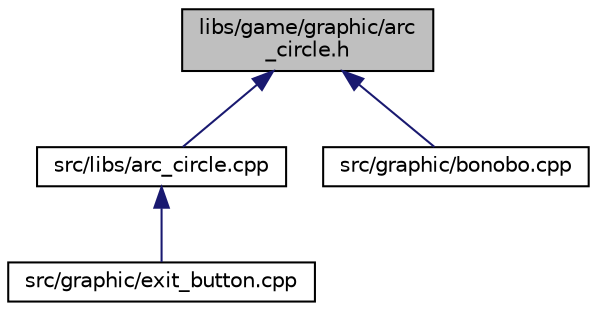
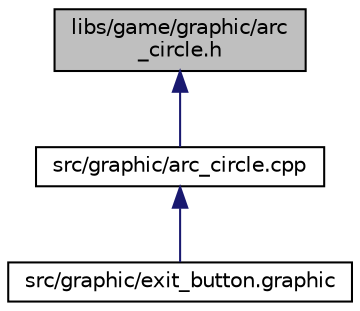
node "src/libs/arc_circle.cpp": label "src/libs/arc_circle.cpp" -> "src/graphic/arc_circle.cpp"
node "src/graphic/bonobo.cpp": removed
node "src/graphic/exit_button.cpp": label "src/graphic/exit_button.cpp" -> "src/graphic/exit_button.graphic"
